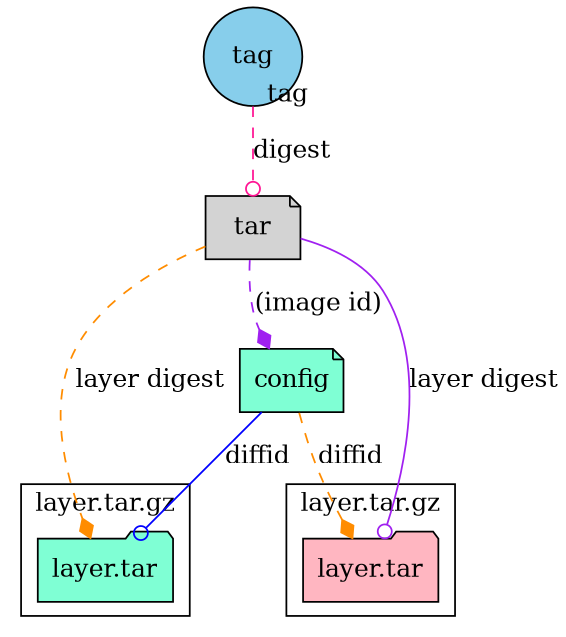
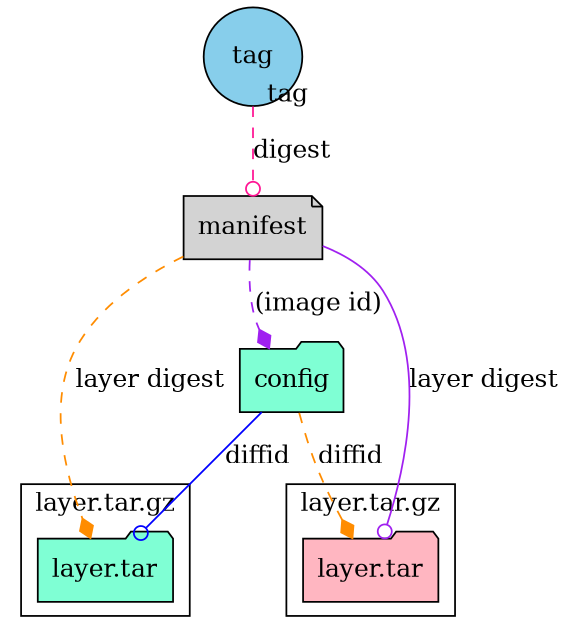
node "tar": label "tar" -> "manifest"
node "config": shape note -> folder
